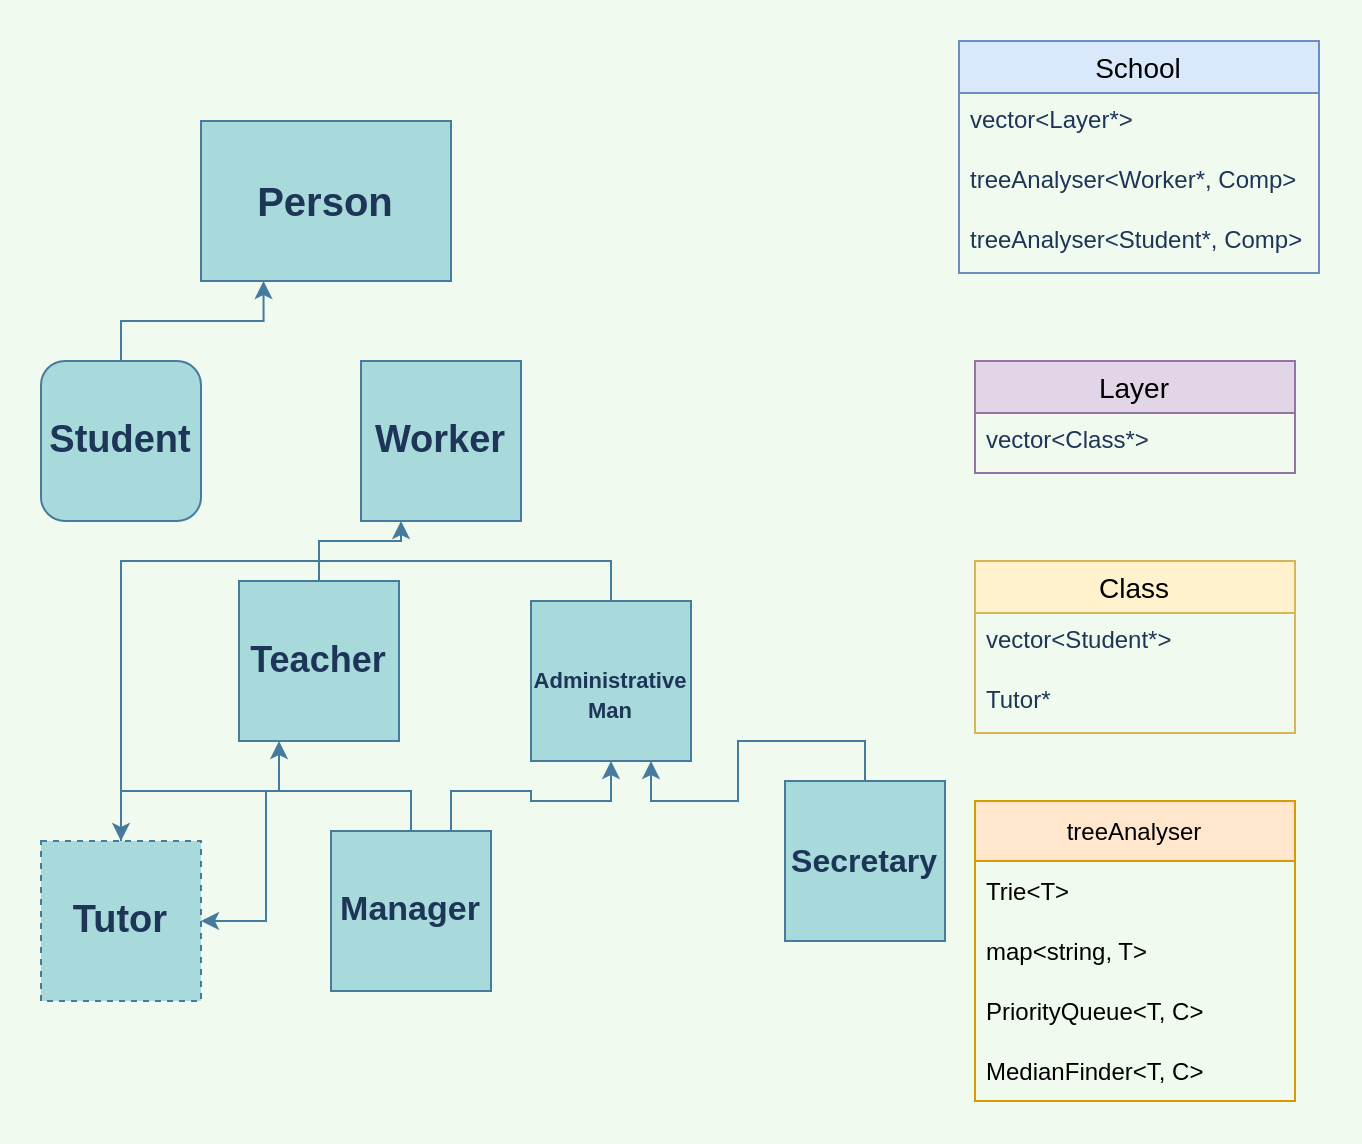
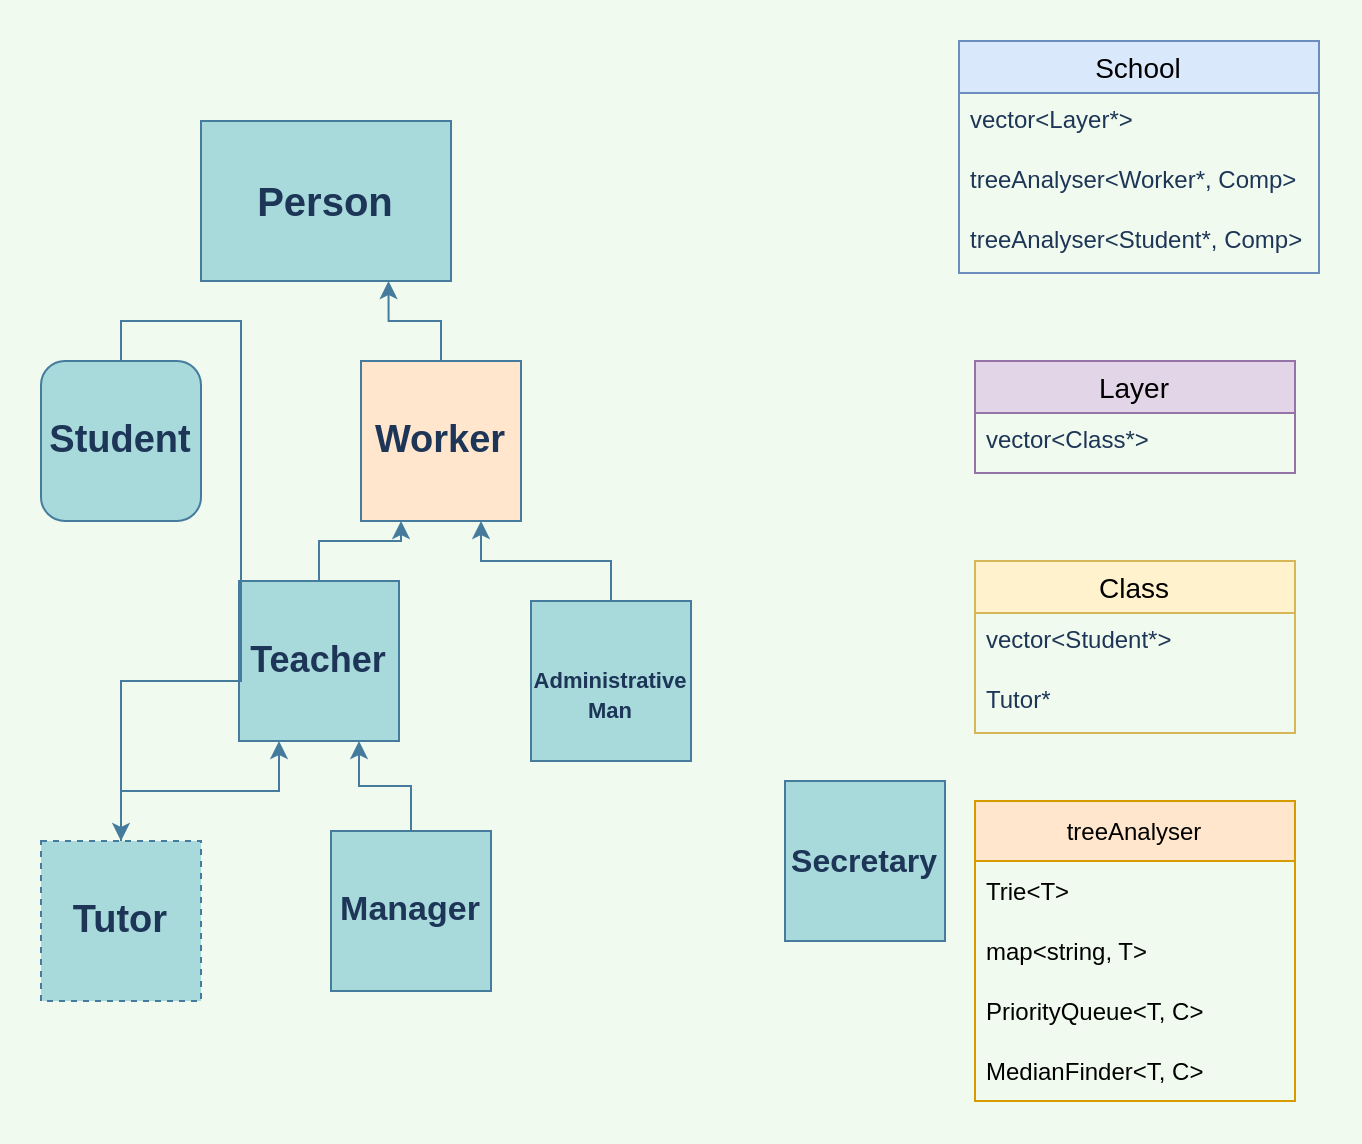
edge "Student" -> "Person": now "Student" -> "Tutor"
edge "Worker" -> "Person": added
node "Worker": fillcolor #a8dadc -> #ffe6cc
edge "Administrative Man" -> "Tutor": now "Administrative Man" -> "Worker"
edge "Secretary" -> "Administrative Man": removed
edge "Manager" -> "Administrative Man": removed
edge "Manager" -> "Tutor": now "Manager" -> "Teacher"
